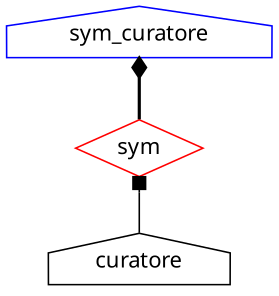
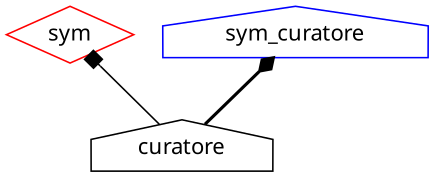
edge "sym" -> "sym_curatore": now "curatore" -> "sym_curatore"
